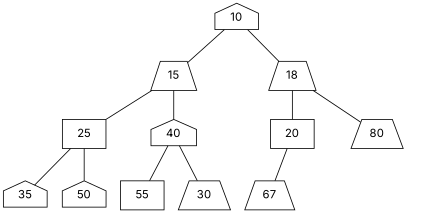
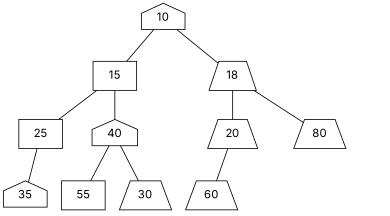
node "15": shape trapezium -> box
node "20": shape box -> trapezium
node "50": removed
node "67": label "67" -> "60"
